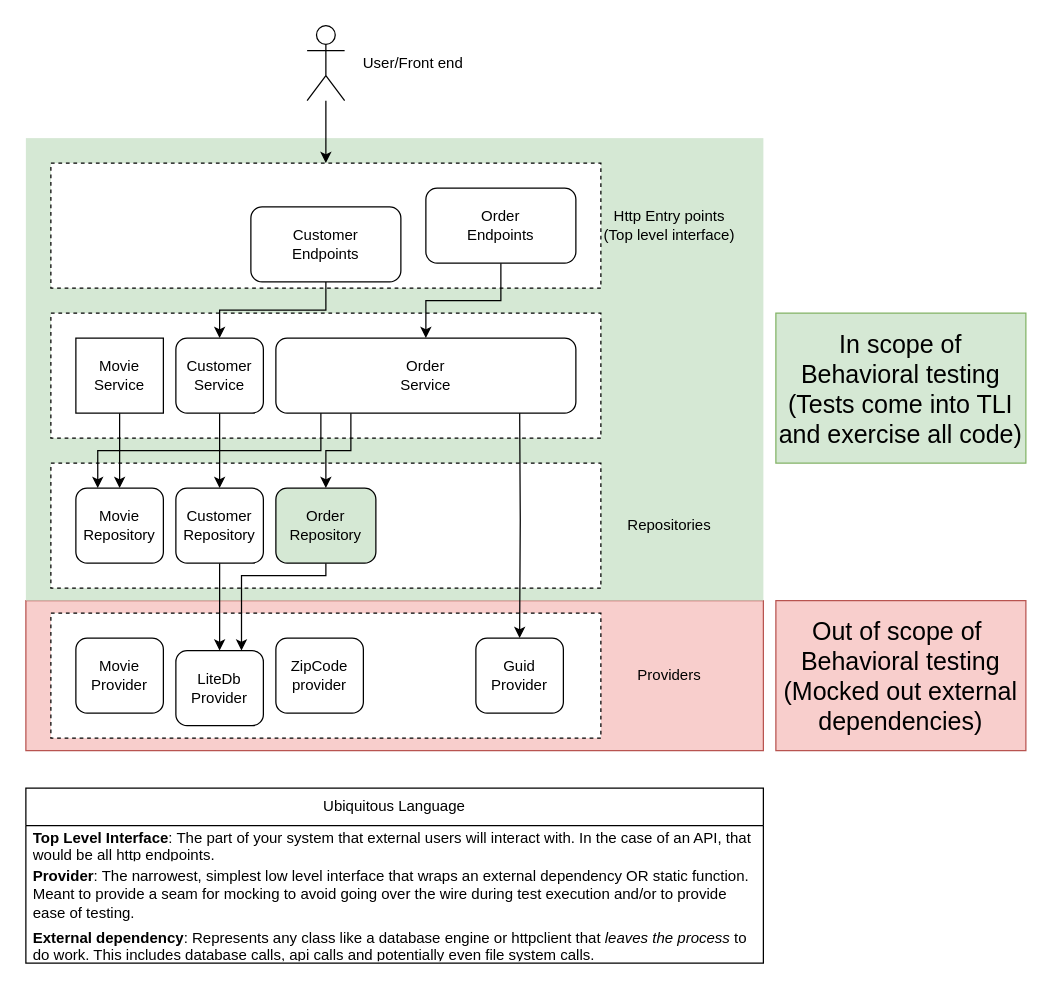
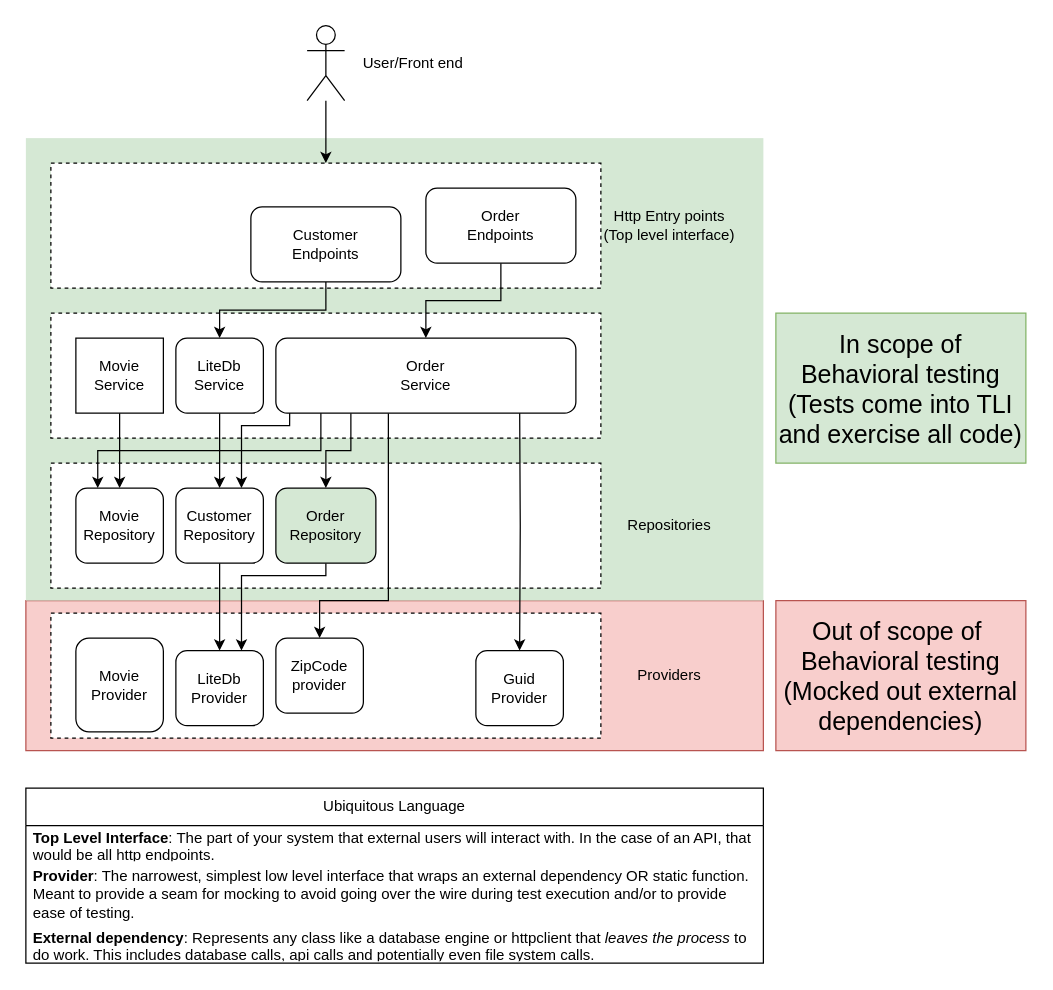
node "Customer Service": label "Customer Service" -> "LiteDb Service"
edge "Order Service" -> "Customer Repository": added
edge "Order Service" -> "ZipCode provider": added
node "Movie Provider": size 88x75 -> 88x94
node "Guid Provider": moved (519, 676) -> (519, 688)
